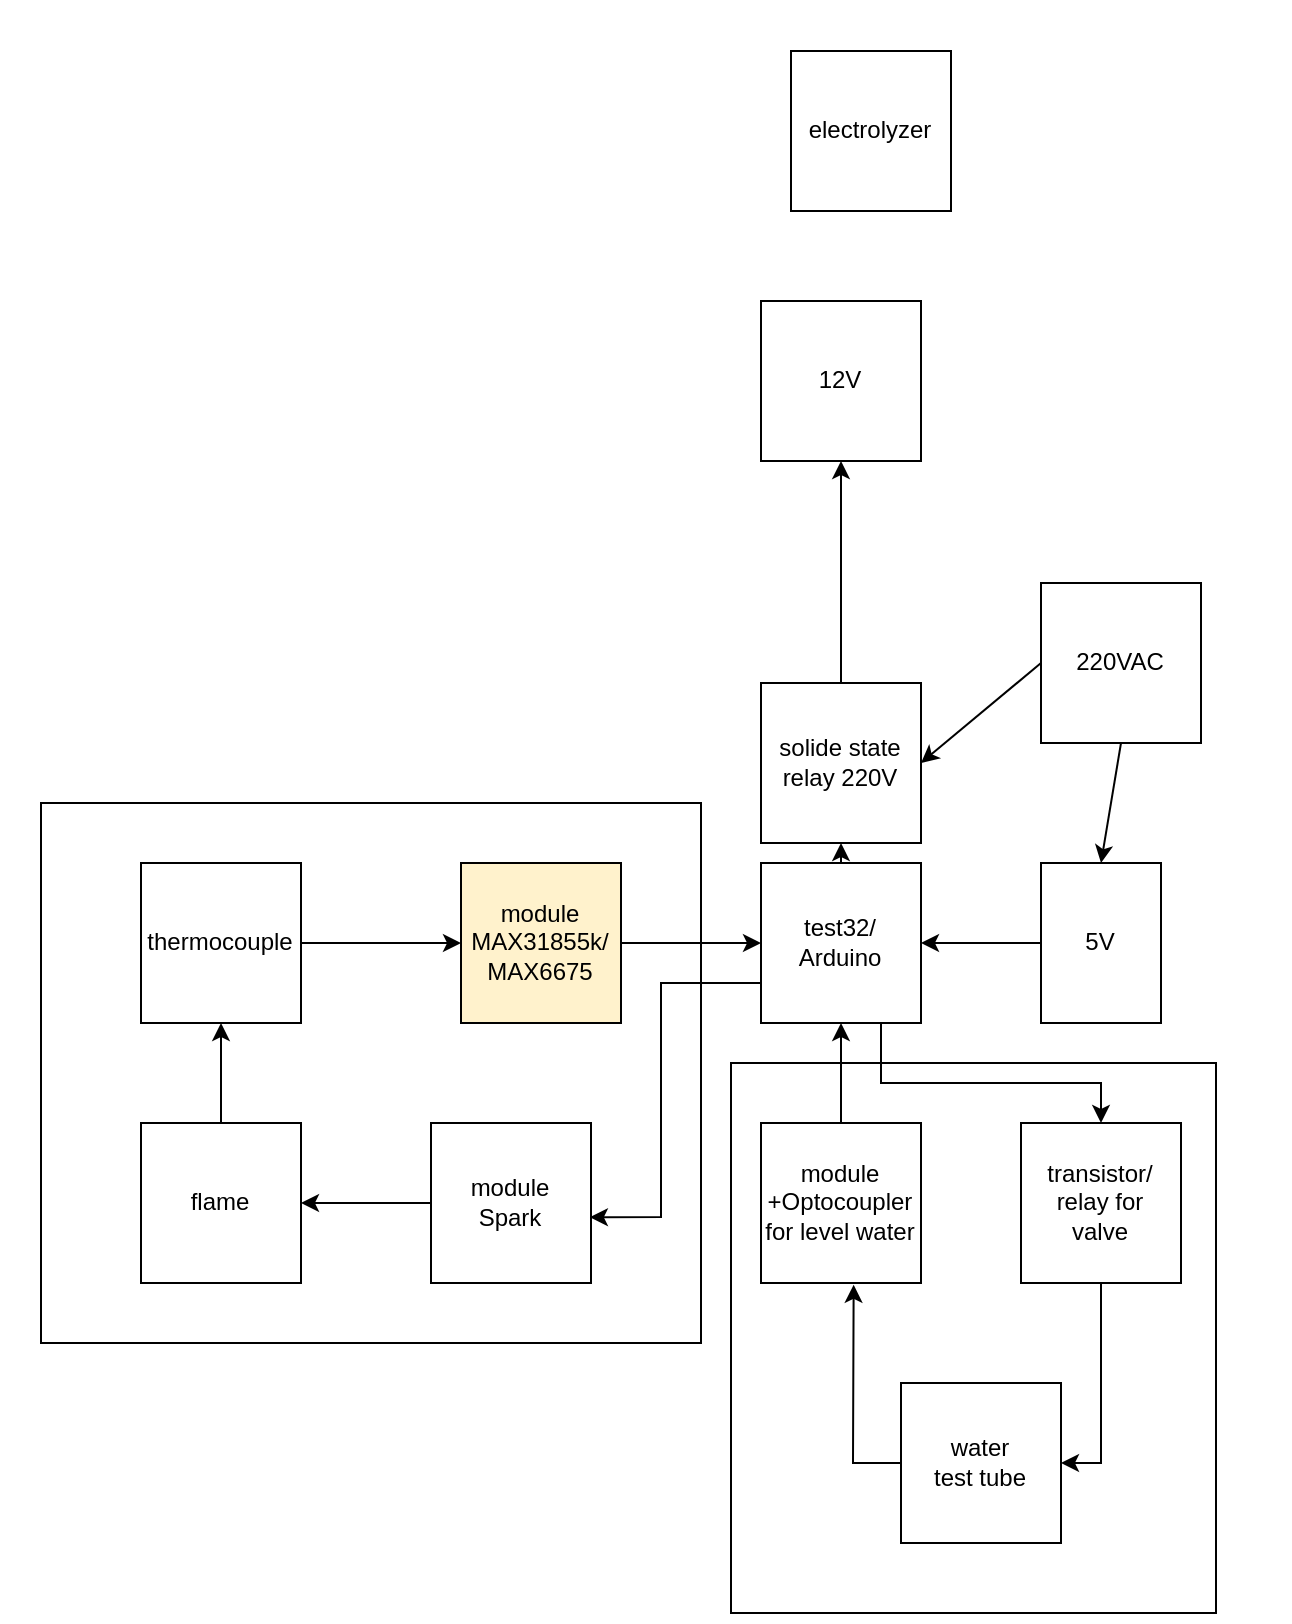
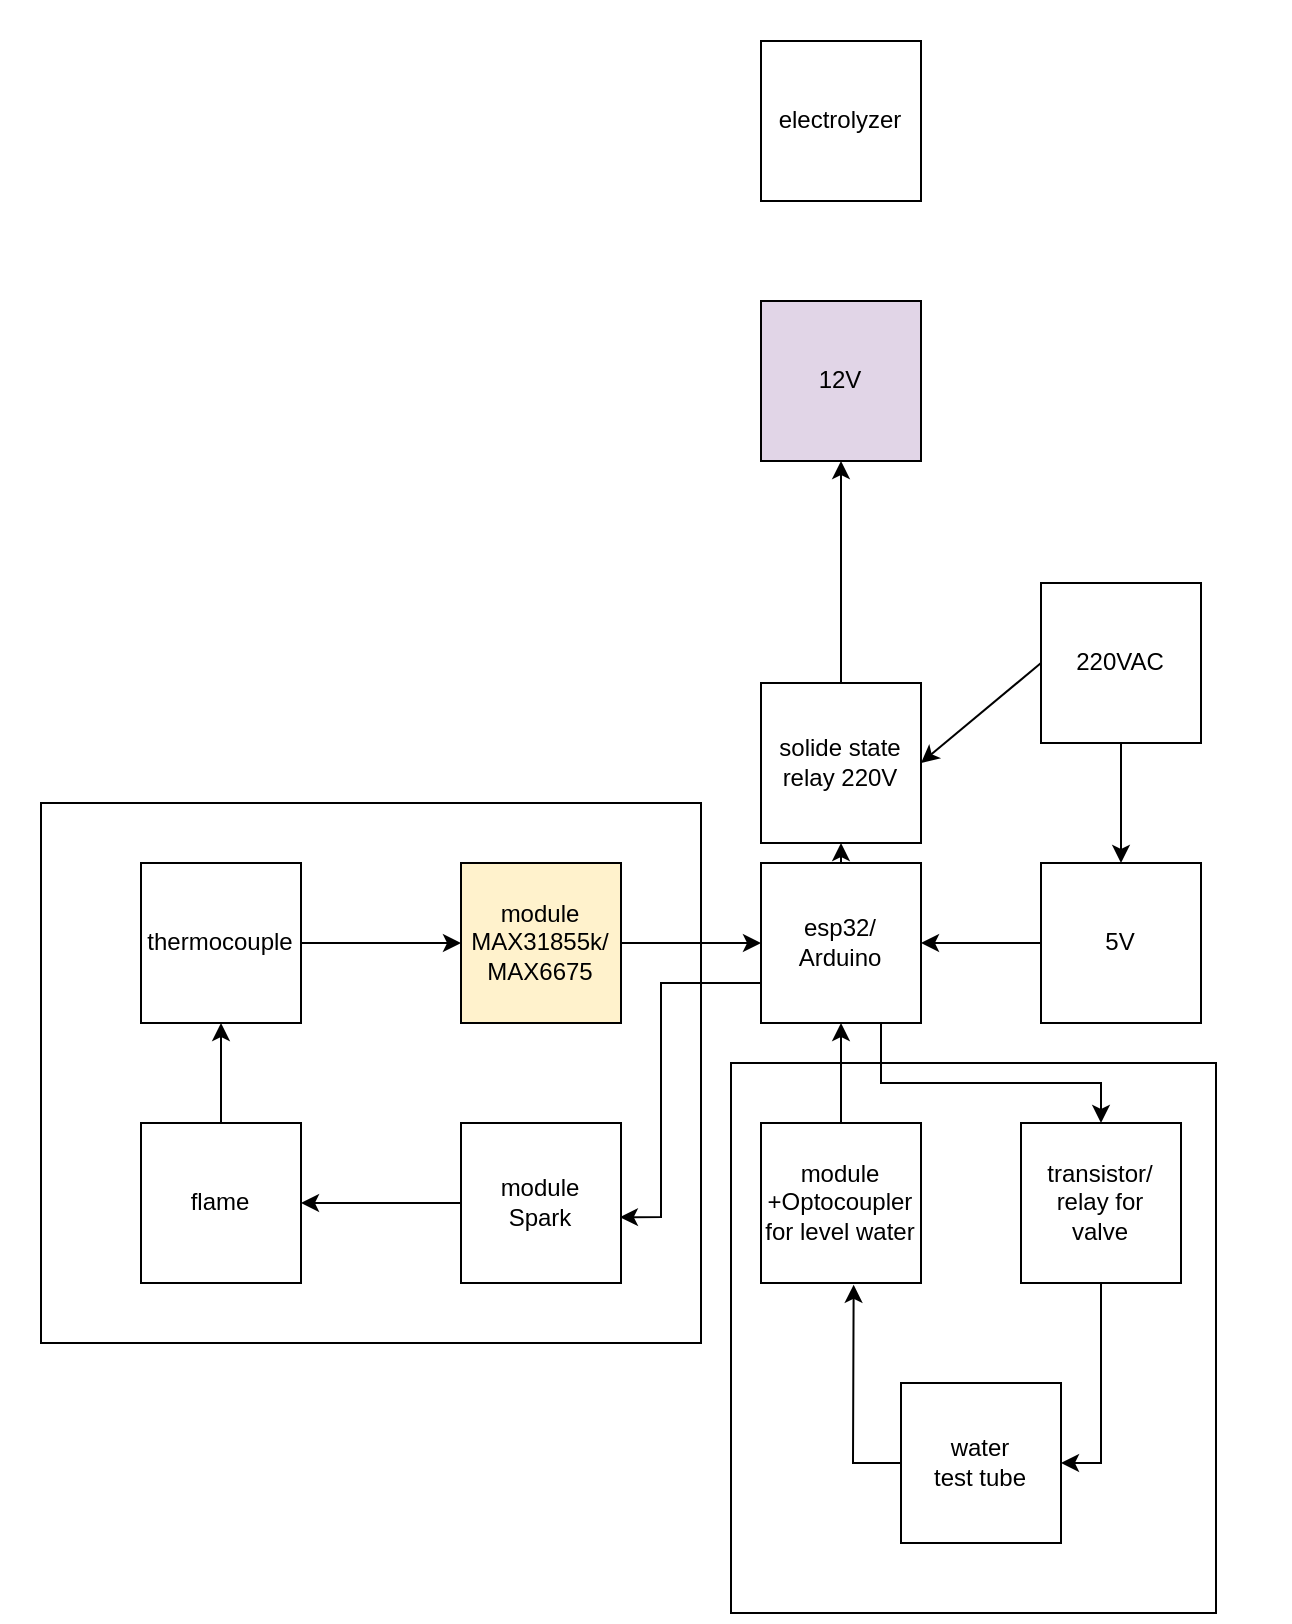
node "electrolyzer": moved (871, 131) -> (841, 121)
node "12V": fillcolor #ffffff -> #e1d5e7
node "test32/ Arduino": label "test32/ Arduino" -> "esp32/ Arduino"
node "5V": size 120x160 -> 160x160
node "module Spark": moved (511, 1203) -> (541, 1203)
